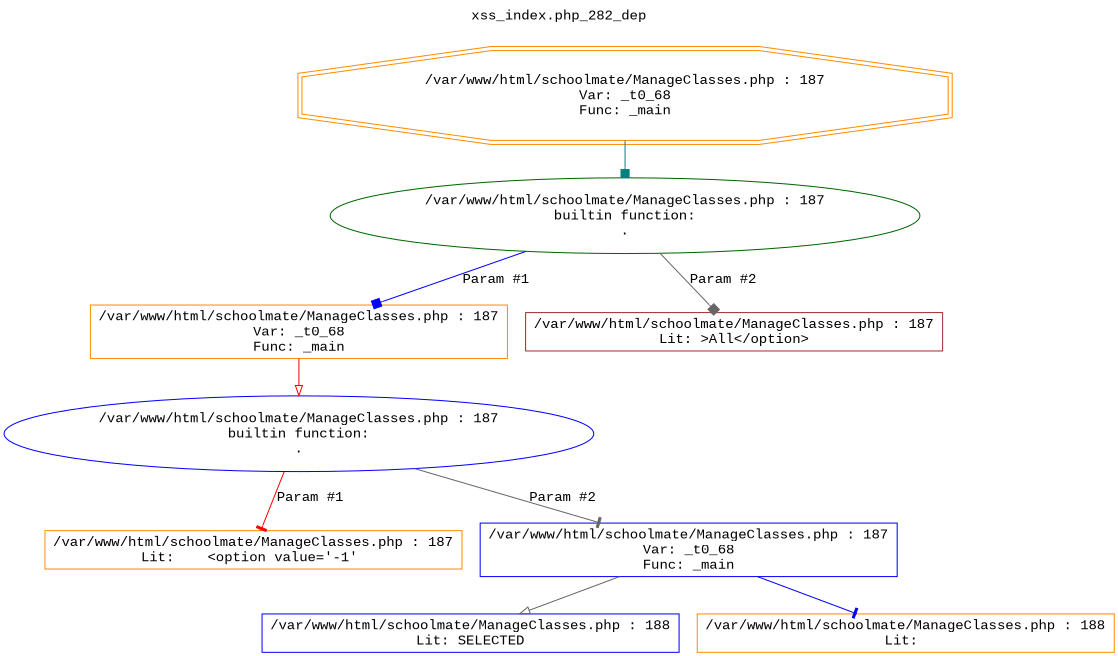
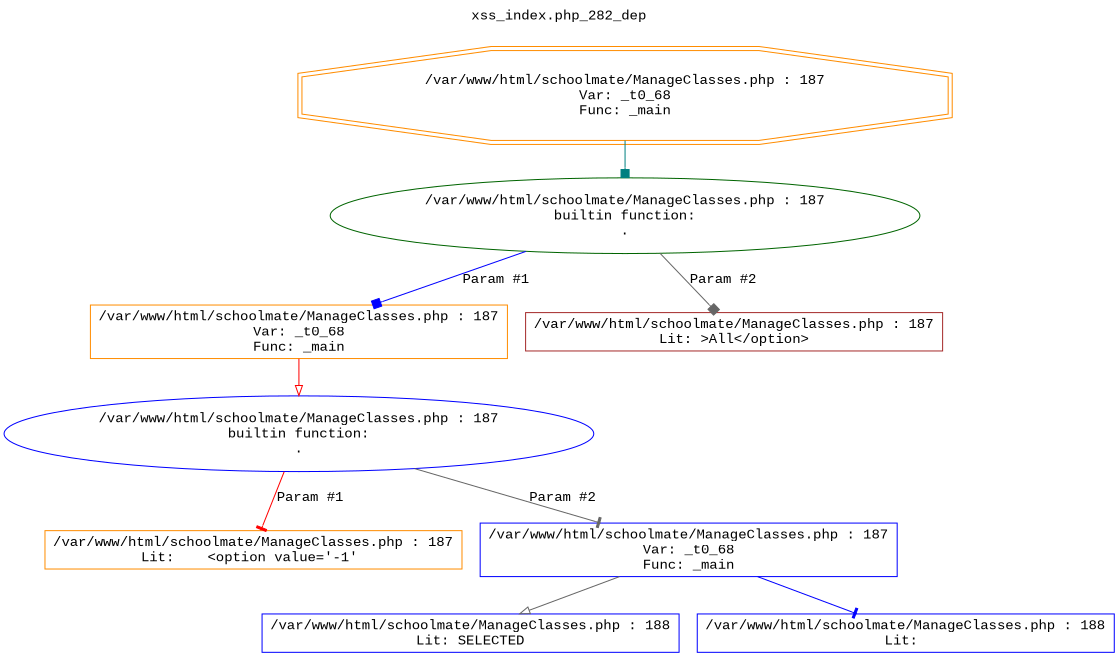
node "/var/www/html/schoolmate/ManageClasses.php : 188 Lit:": color darkorange -> blue
